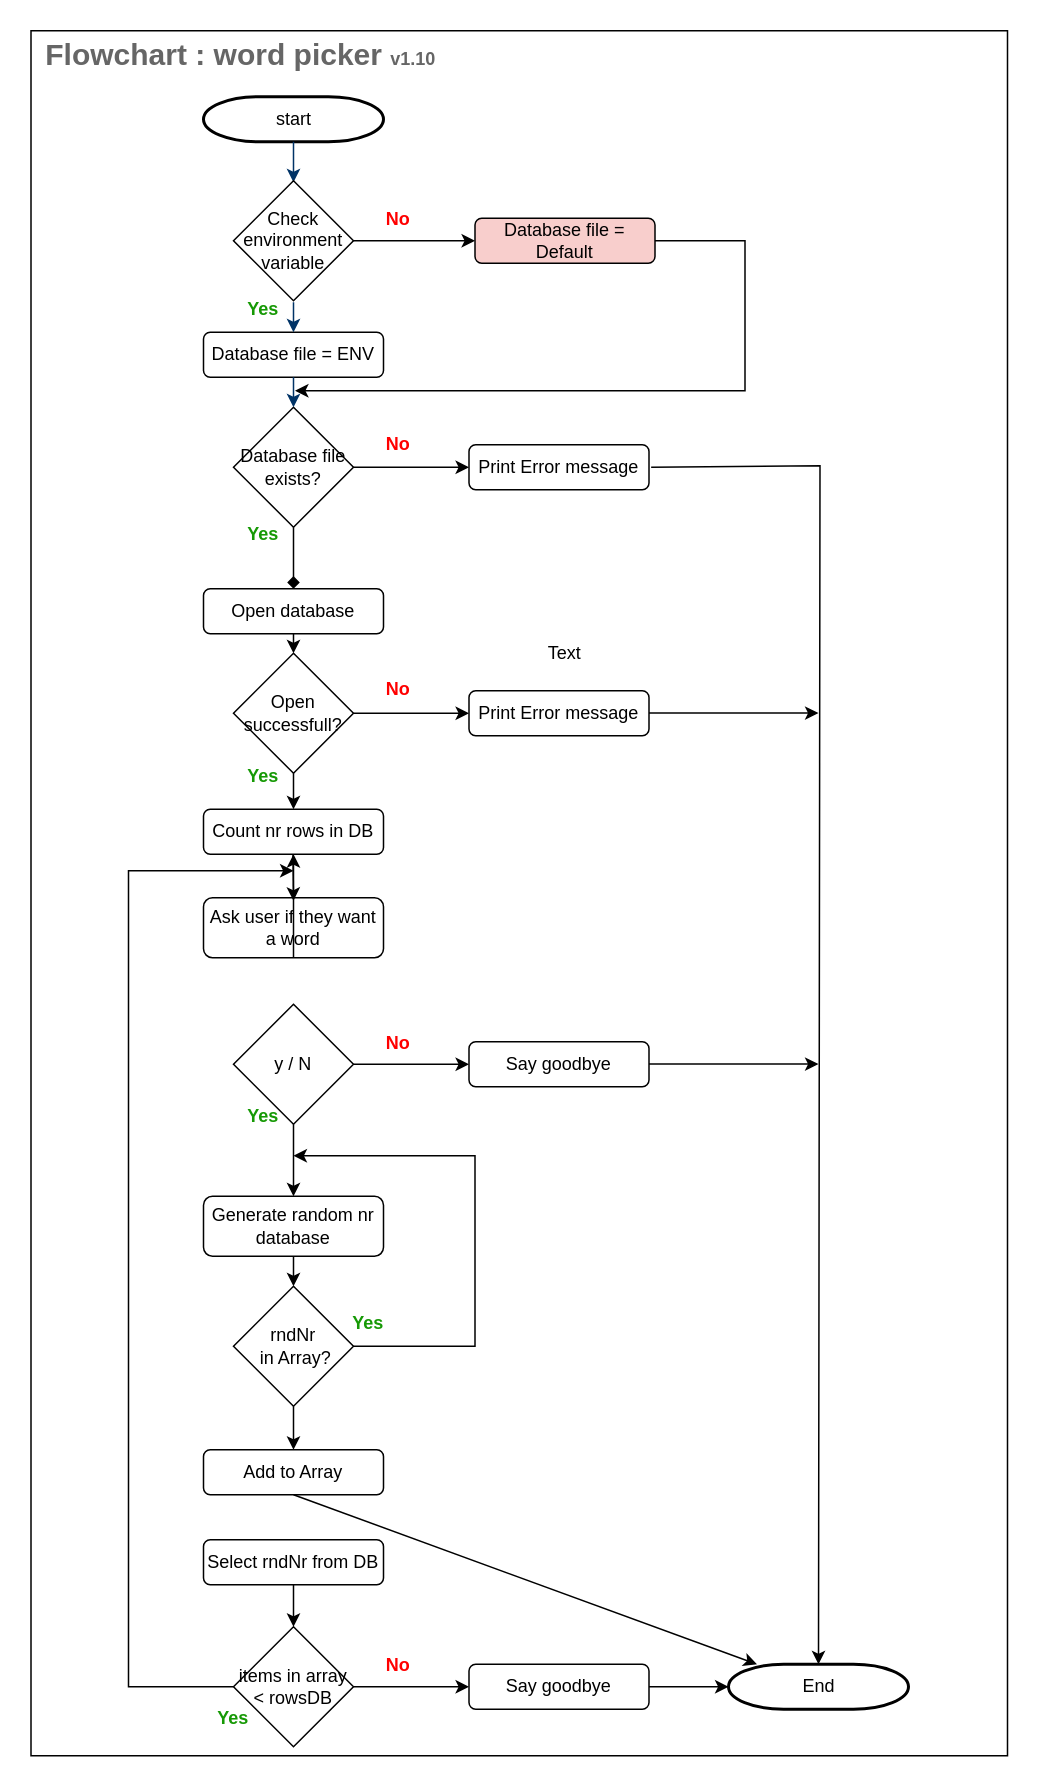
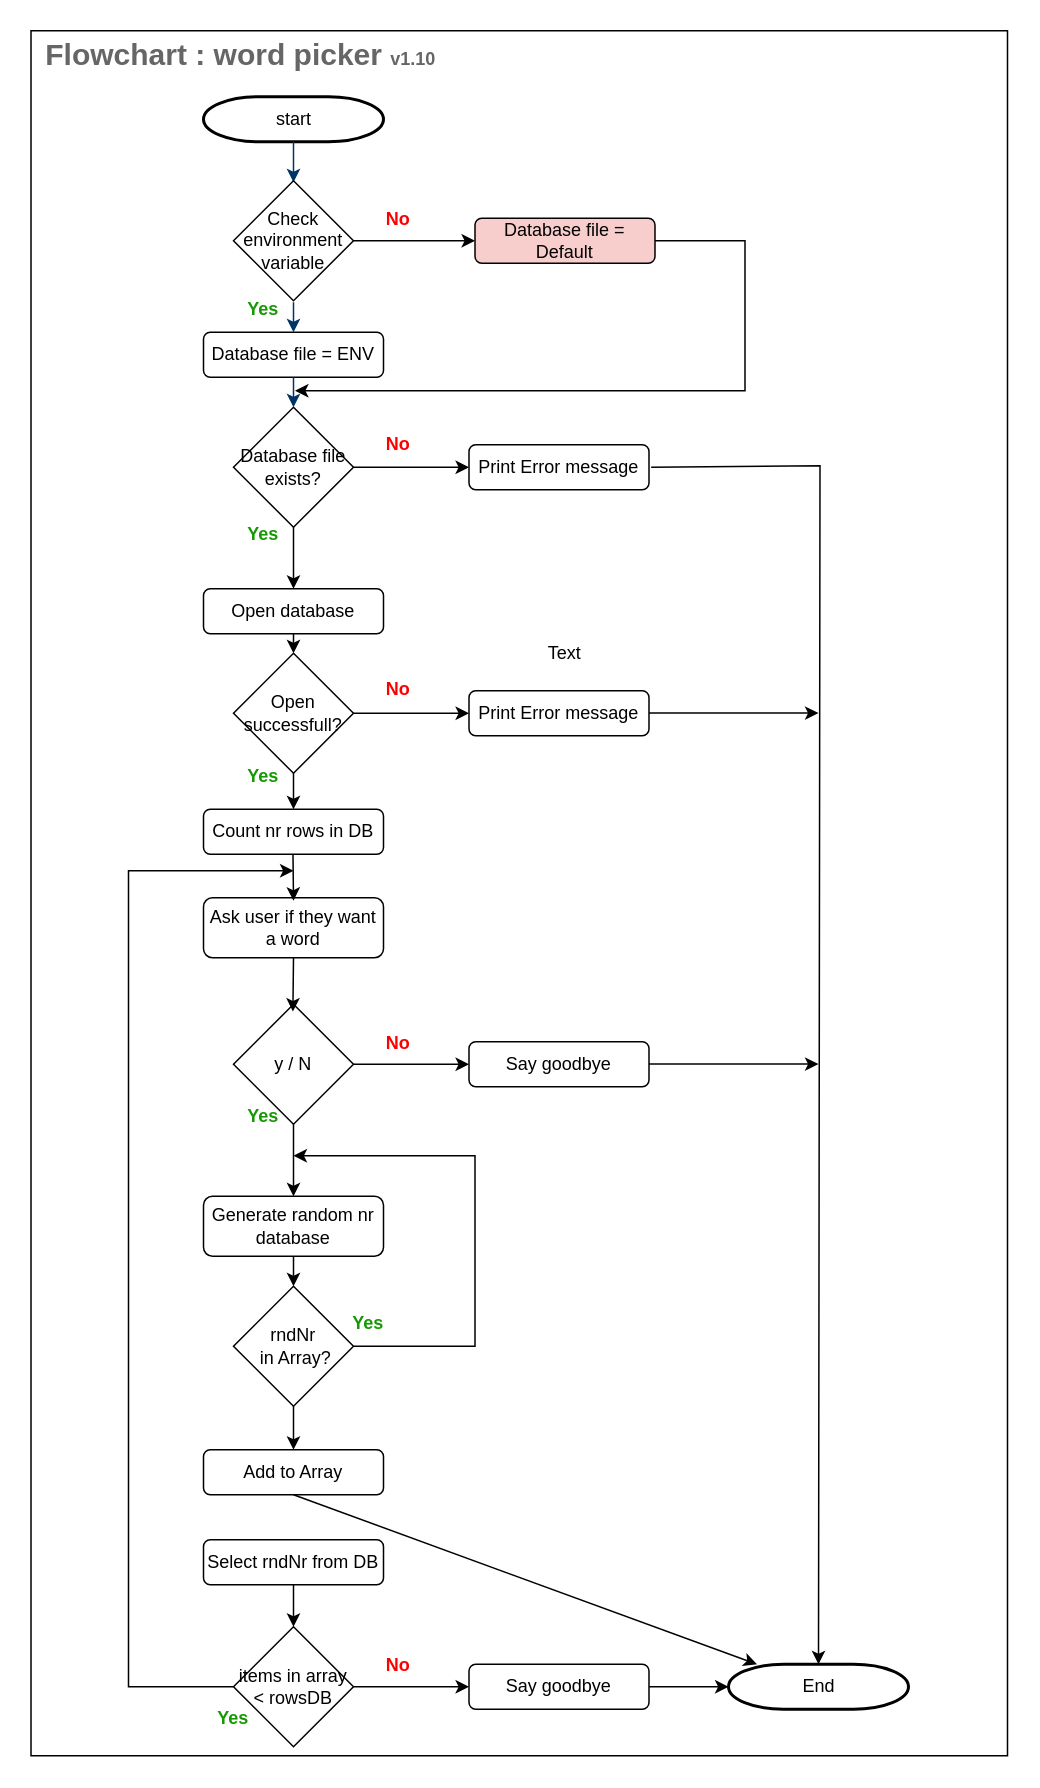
edge "Database file exists?" -> "Open database": arrowhead diamond -> classic
edge "Ask user if they want a word" -> "Count nr rows in DB": now "Ask user if they want a word" -> "y / N"
